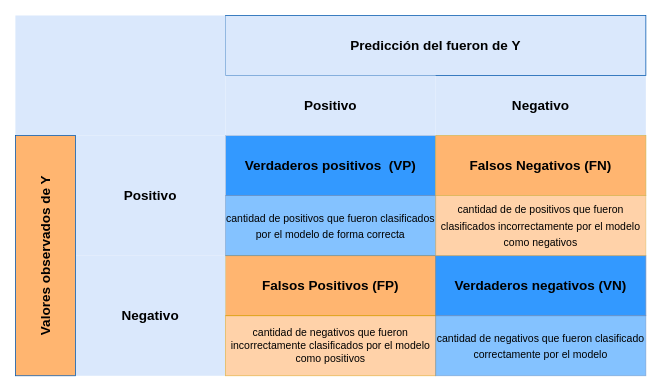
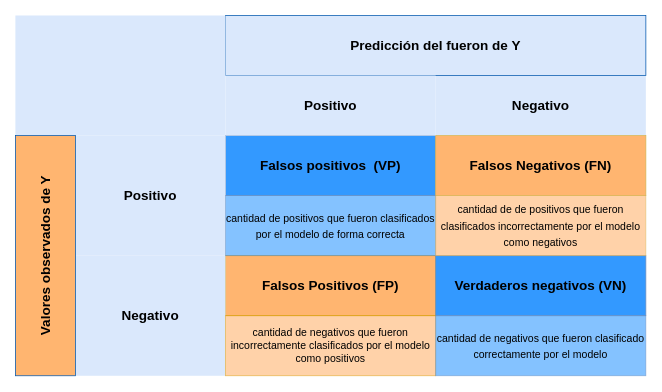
node "Verdaderos positivos (VP)": label "Verdaderos positivos (VP)" -> "Falsos positivos (VP)"
